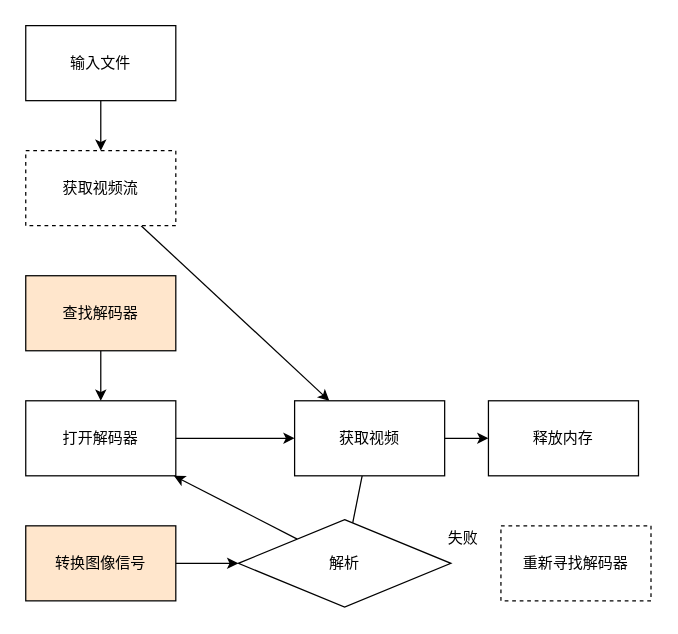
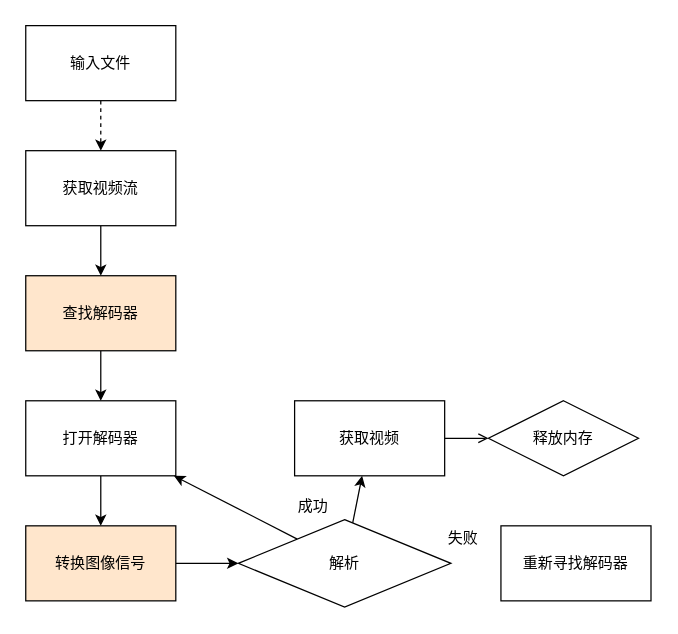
edge "输入文件" -> "获取视频流": style solid -> dashed
node "获取视频流": style dashed -> solid
edge "获取视频流" -> "获取视频": now "获取视频流" -> "查找解码器"
edge "打开解码器" -> "获取视频": now "打开解码器" -> "转换图像信号"
edge "获取视频" -> "释放内存": arrowhead classic -> open
node "释放内存": shape rectangle -> diamond
edge "获取视频" -- "解析": arrowhead none -> classic
node "成功": added
node "重新寻找解码器": style dashed -> solid
